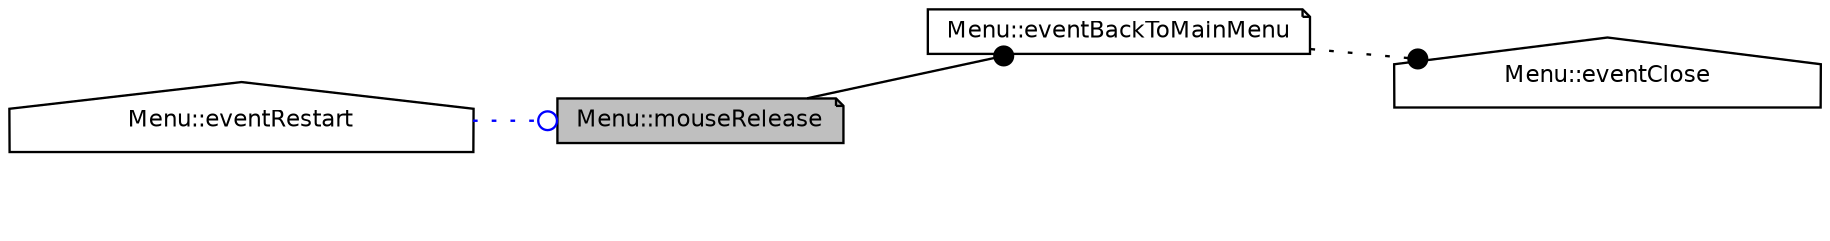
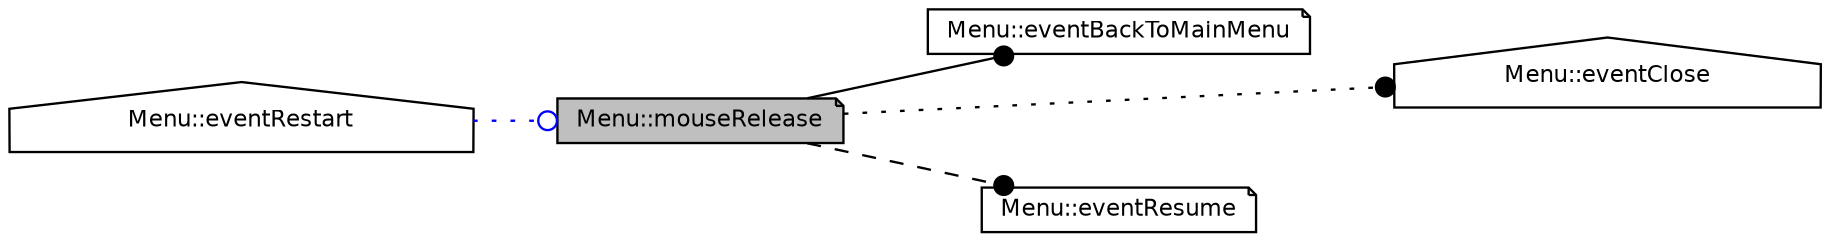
edge "Menu::eventBackToMainMenu" -> "Menu::eventClose": now "Menu::mouseRelease" -> "Menu::eventClose"
node "Menu::eventResume": added
